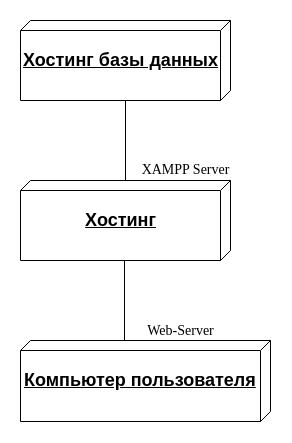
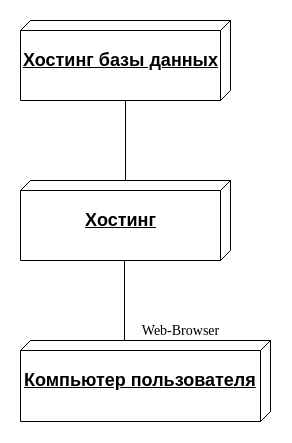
node "XAMPP Server": removed
node "Web-Server": label "Web-Server" -> "Web-Browser"
